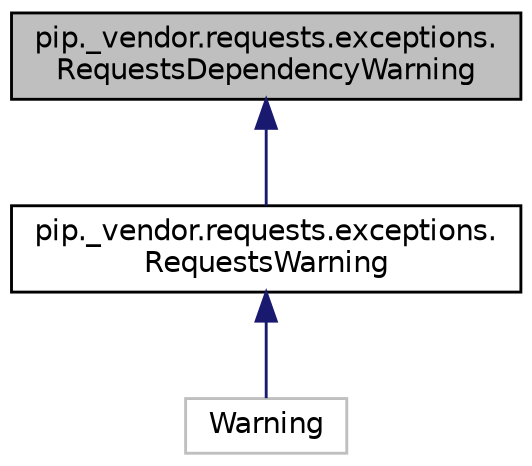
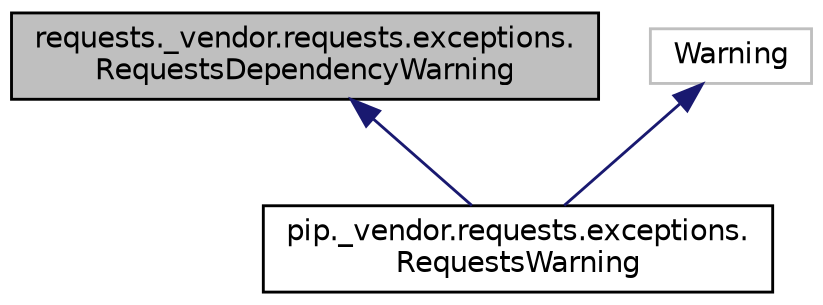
node "pip._vendor.requests.exceptions. RequestsDependencyWarning": label "pip._vendor.requests.exceptions. RequestsDependencyWarning" -> "requests._vendor.requests.exceptions. RequestsDependencyWarning"
edge "Warning" -> "pip._vendor.requests.exceptions. RequestsWarning": reversed
